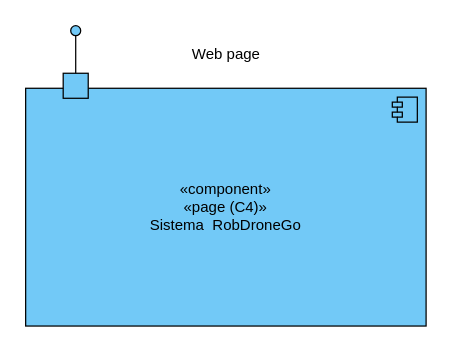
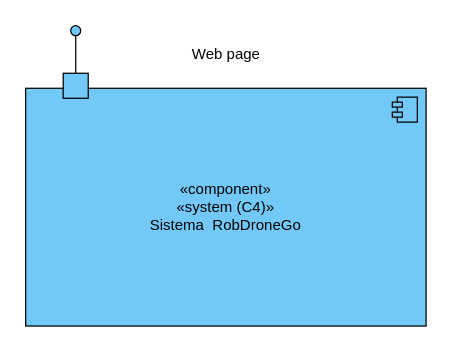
node "«component» «page (C4)» Sistema RobDroneGo": label "«component» «page (C4)» Sistema RobDroneGo" -> "«component» «system (C4)» Sistema RobDroneGo"
